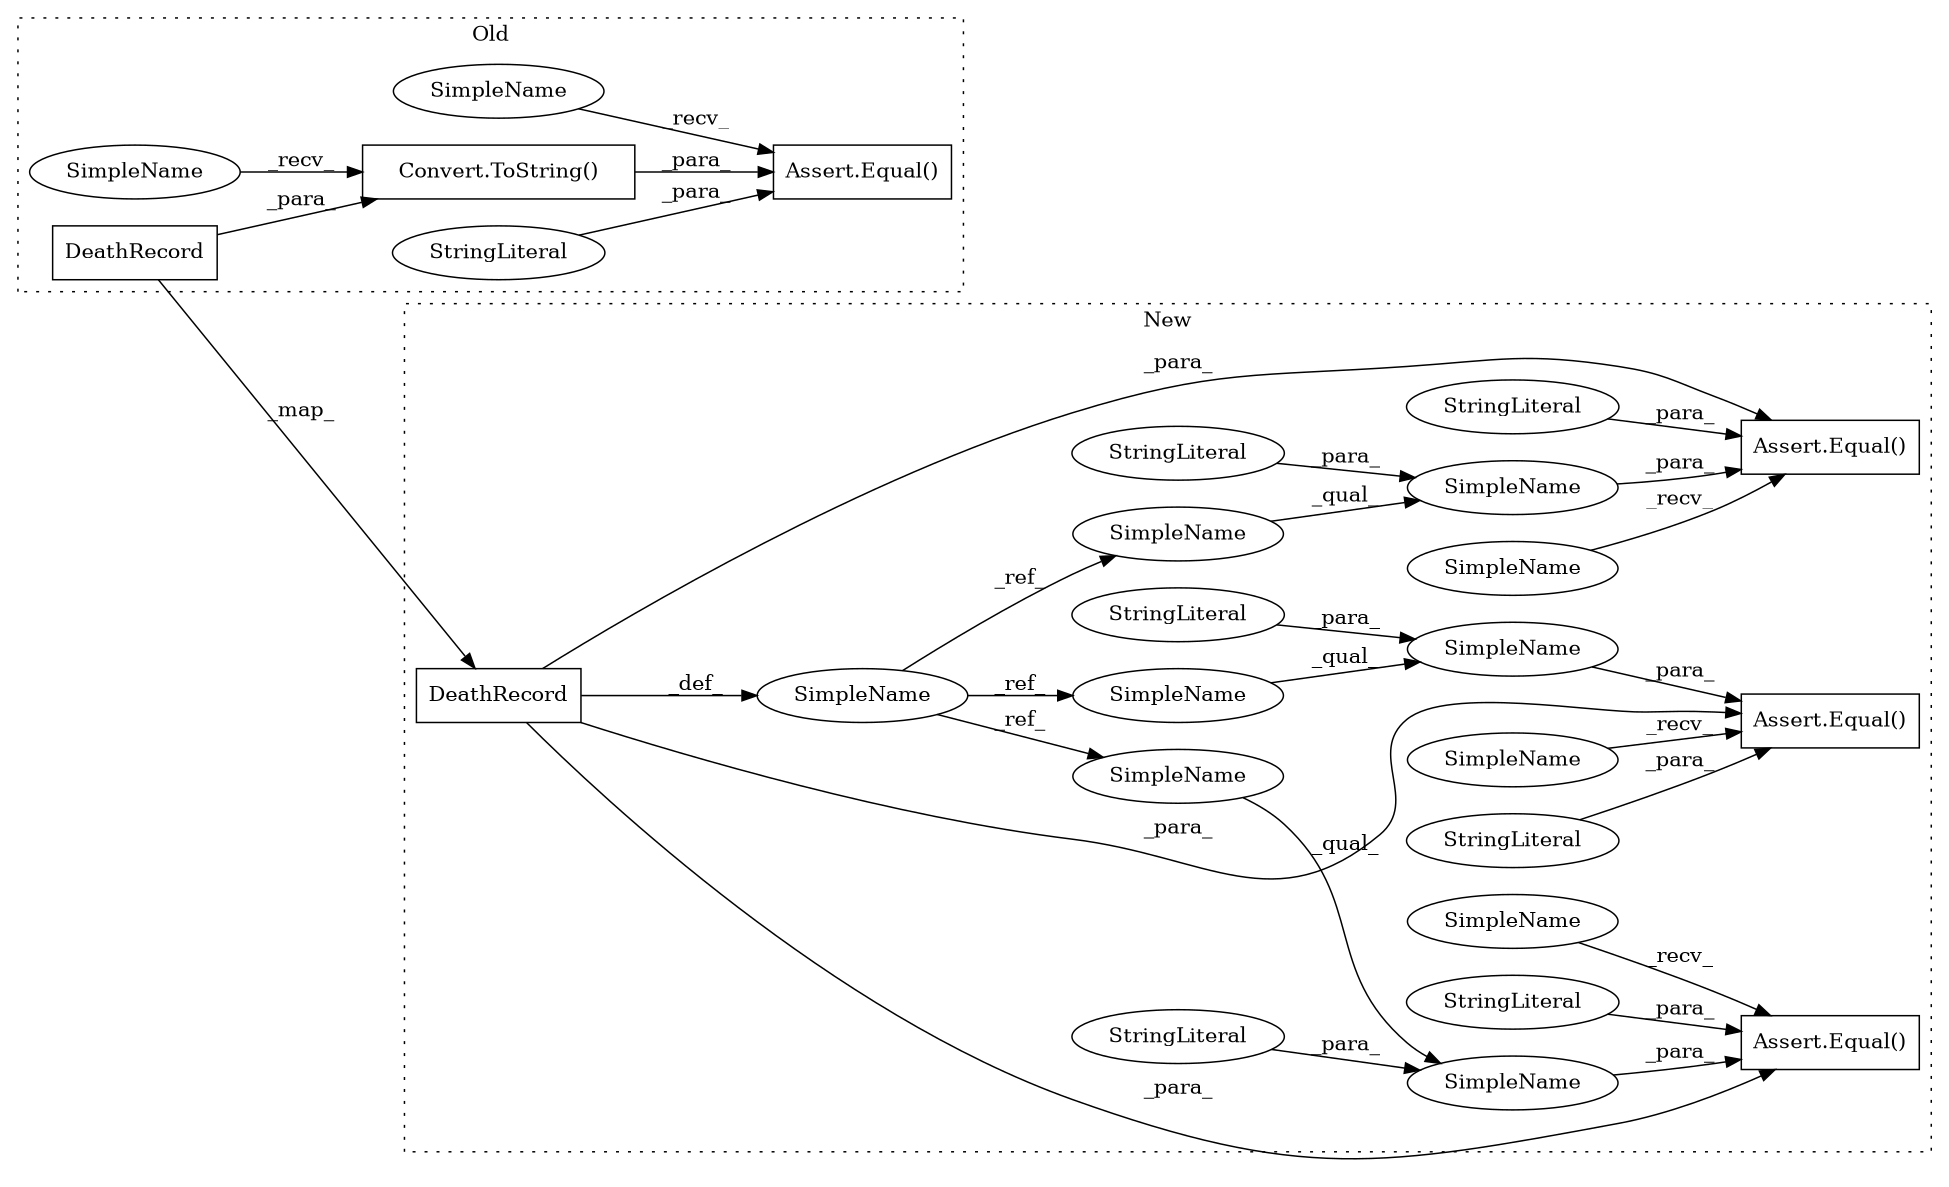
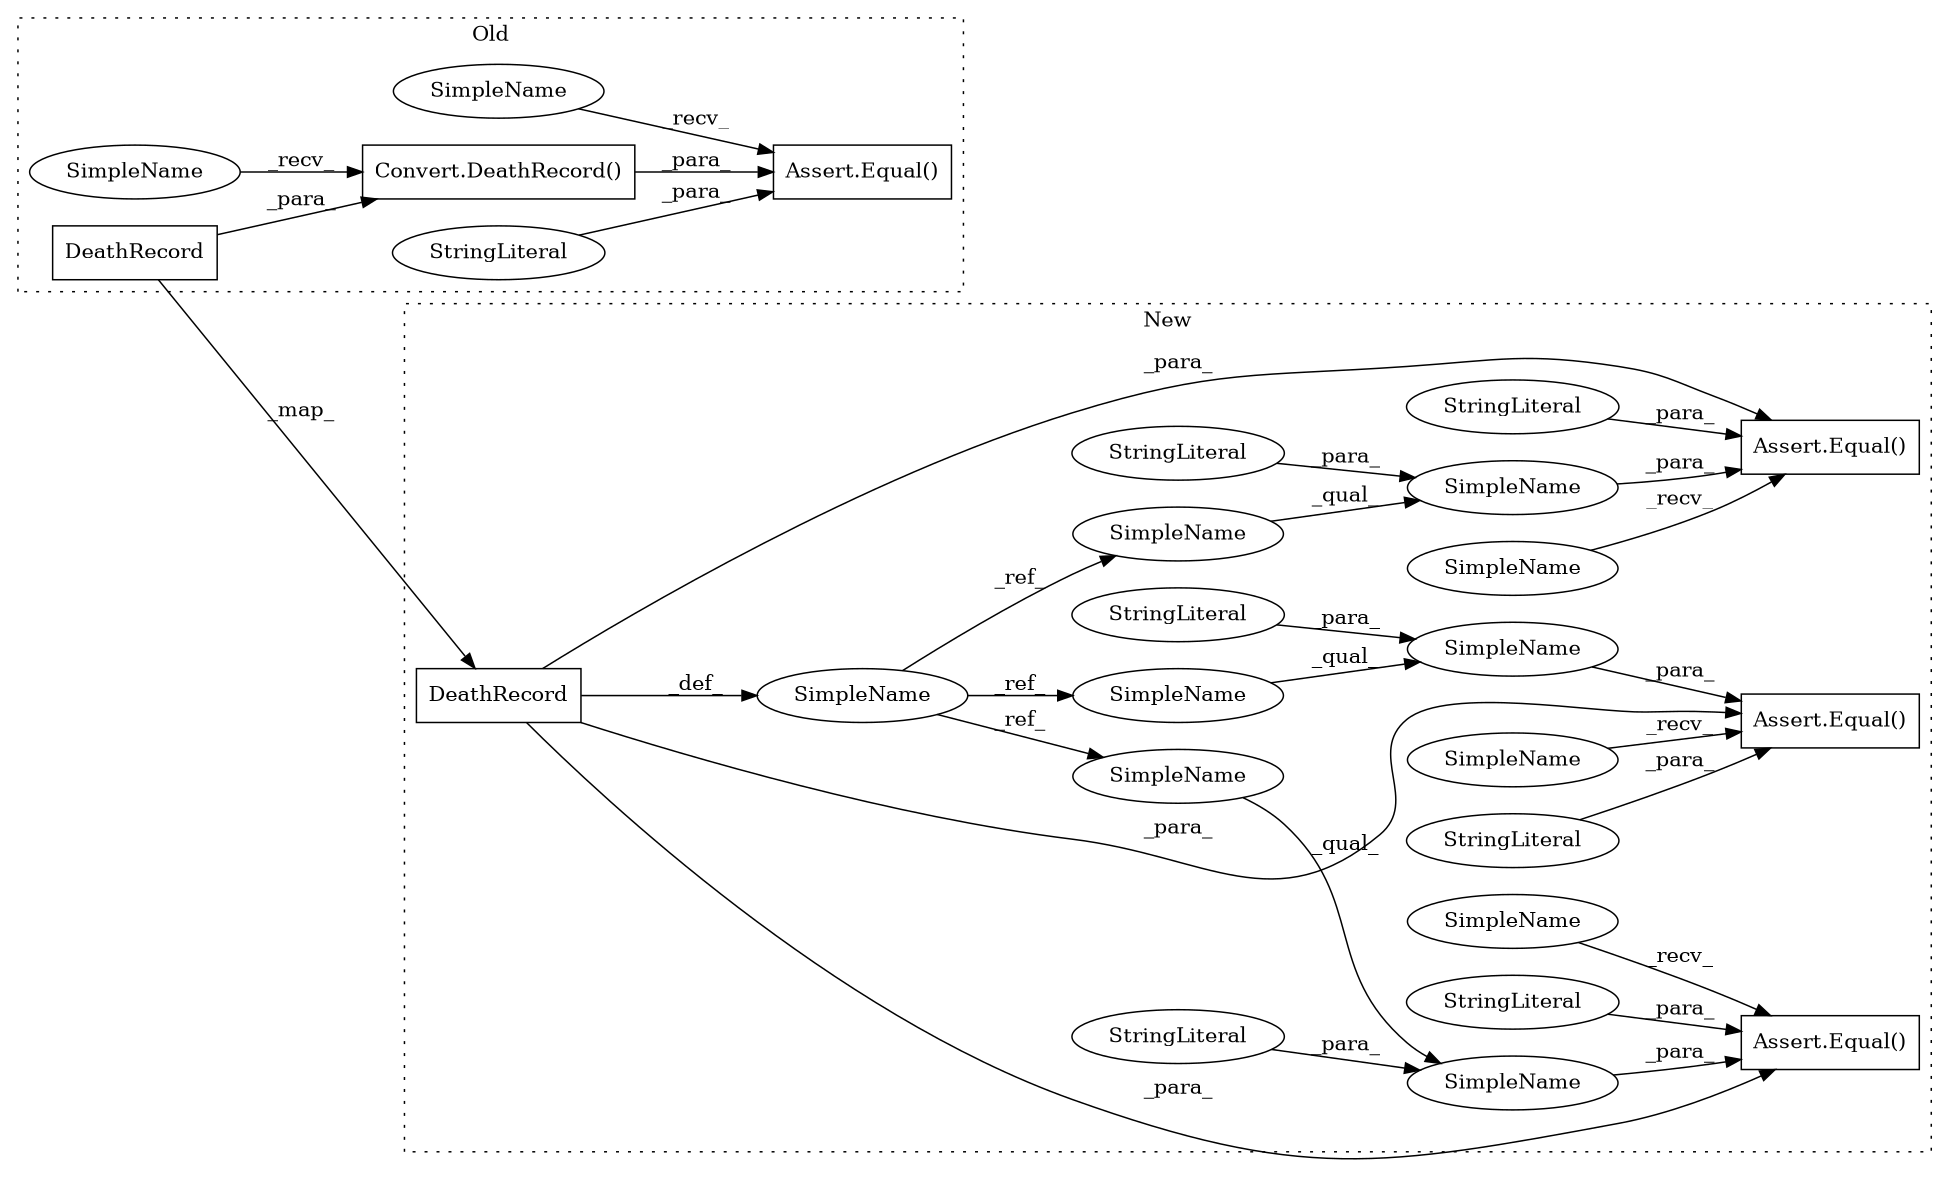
node "Convert.ToString()": label "Convert.ToString()" -> "Convert.DeathRecord()"
